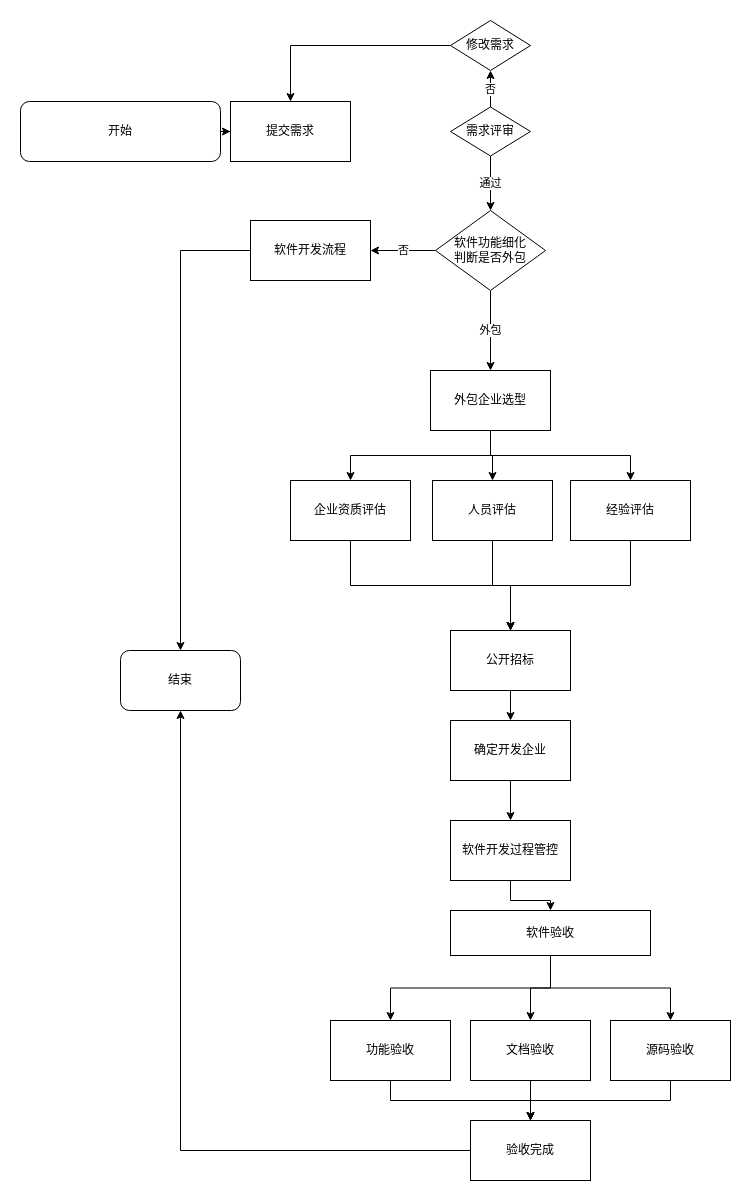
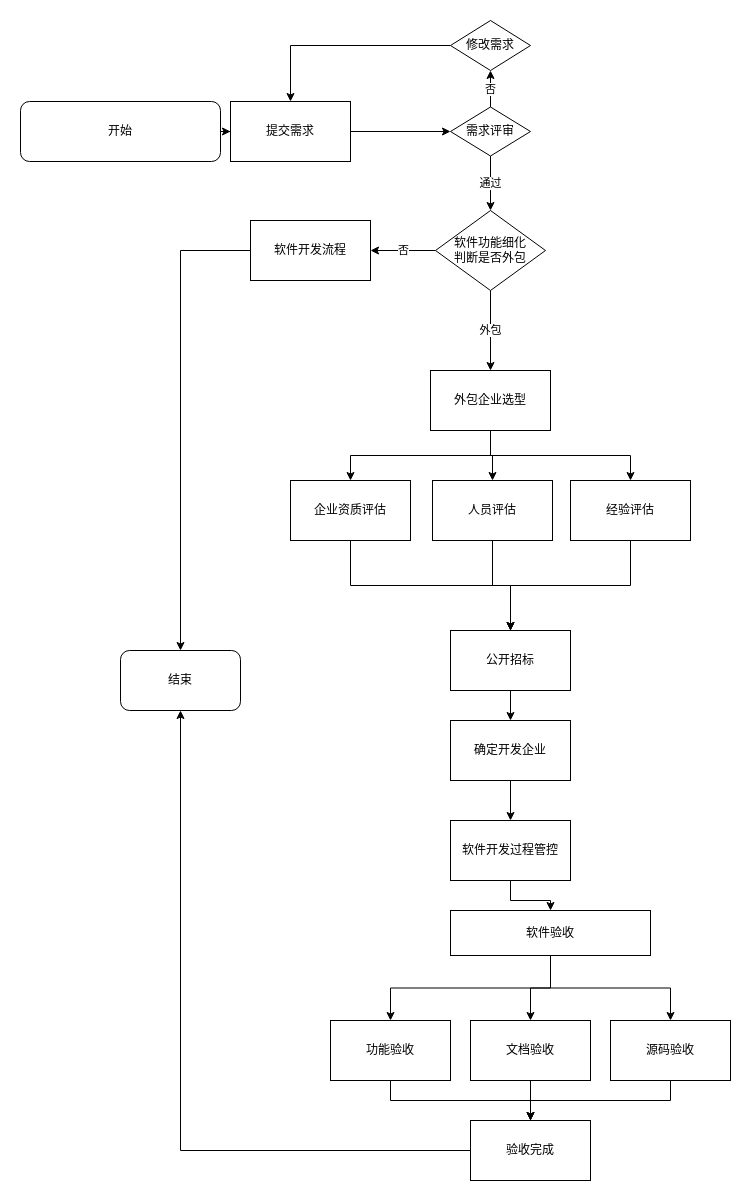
edge "提交需求" -> "需求评审": added
